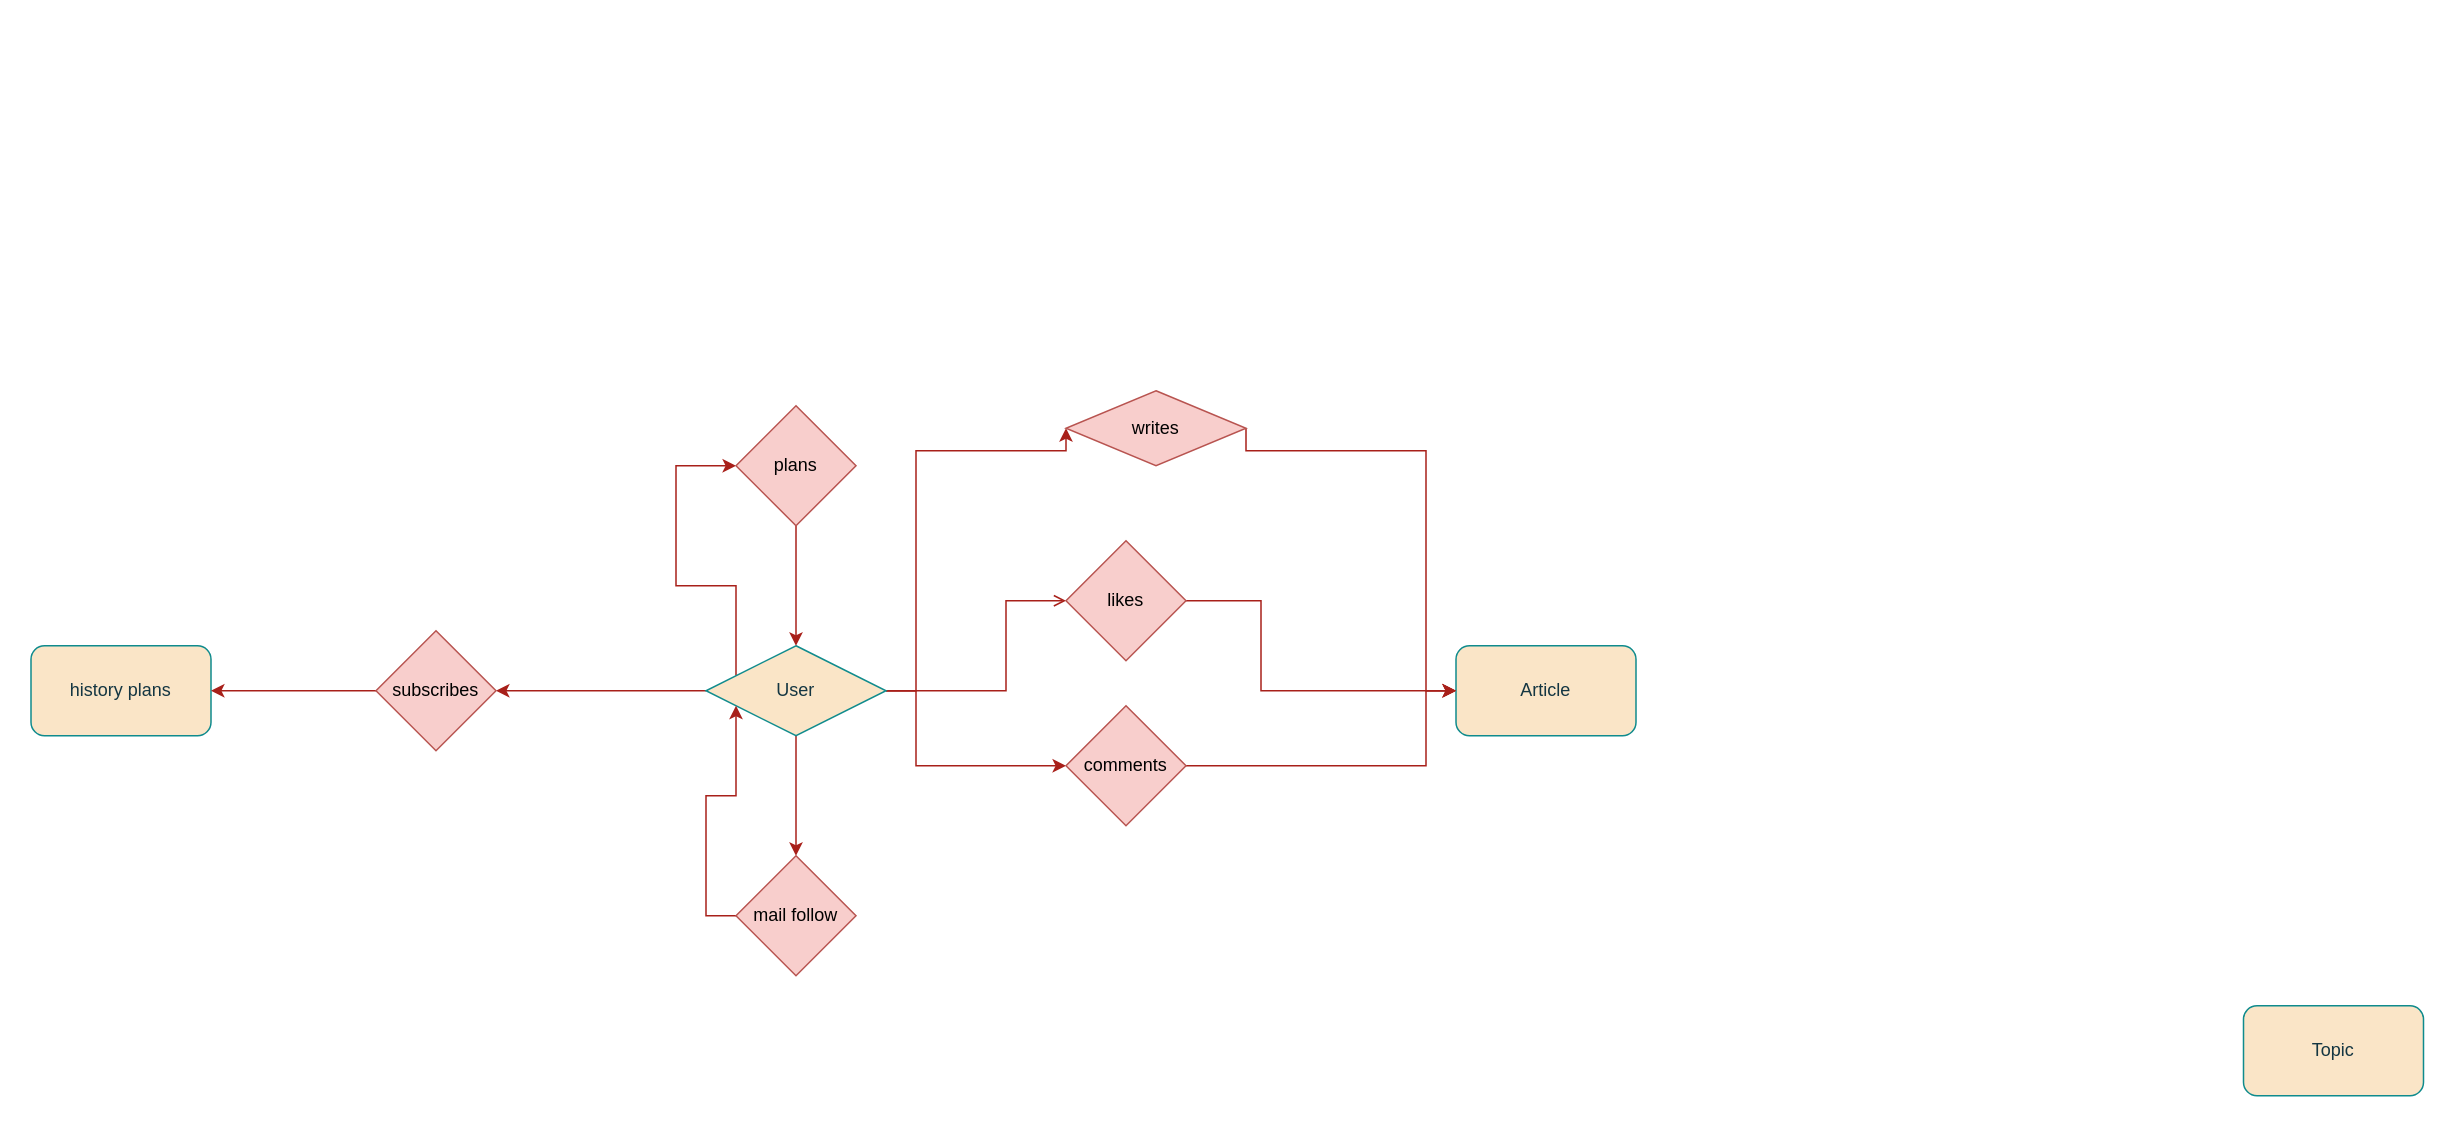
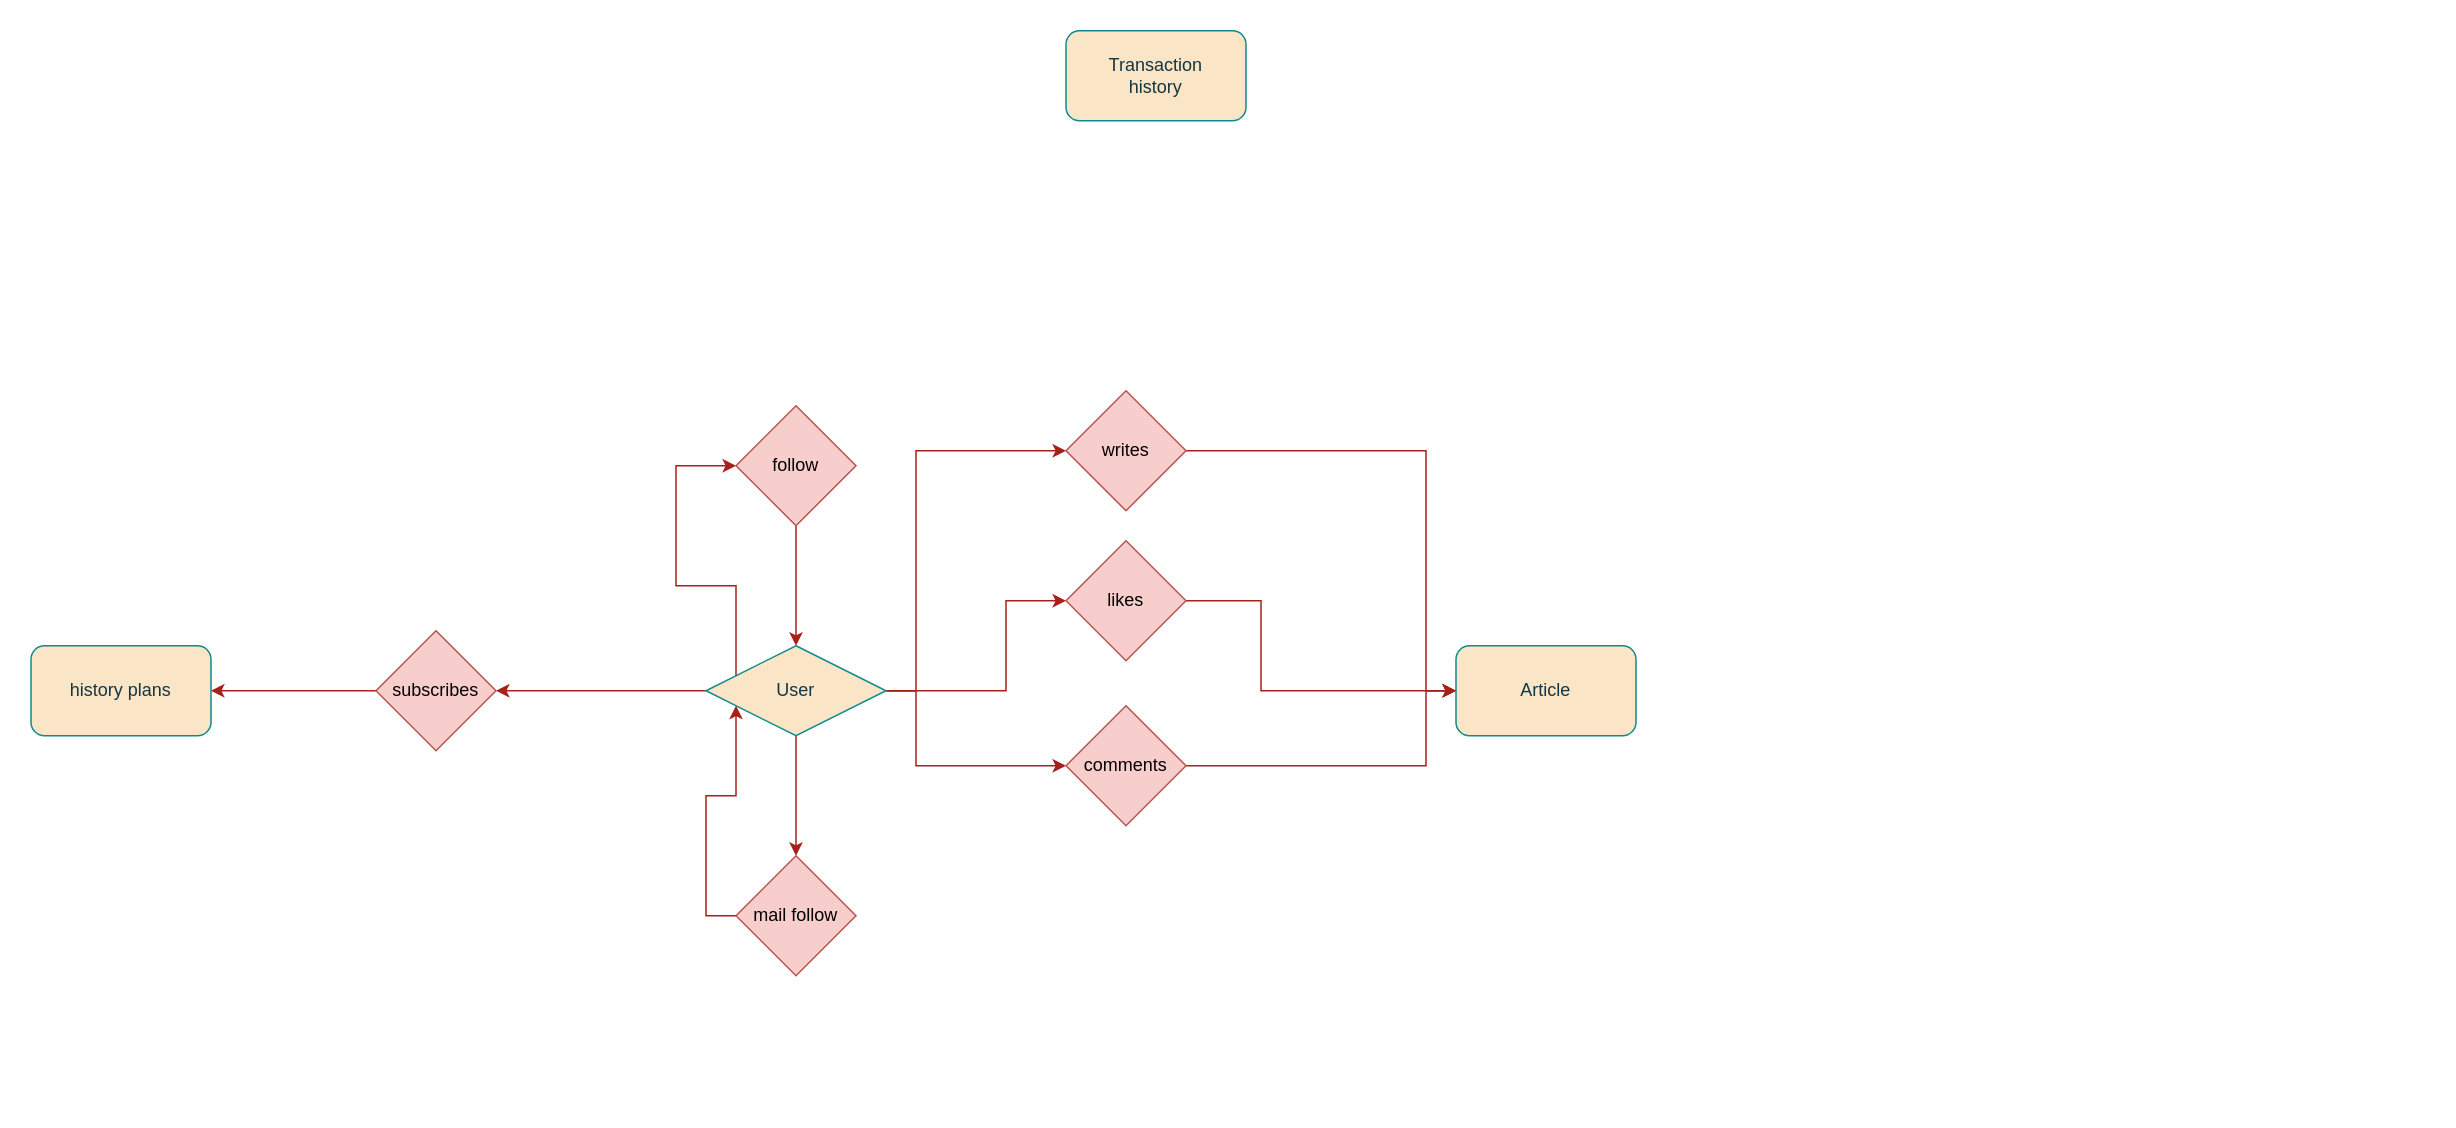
node "Transaction history": added
node "writes": size 180x75 -> 120x120
node "plans": label "plans" -> "follow"
edge "User" -> "likes": arrowhead open -> classic
node "Topic": removed
